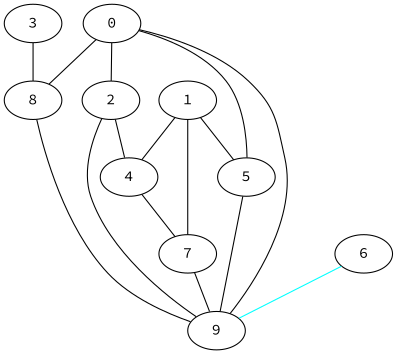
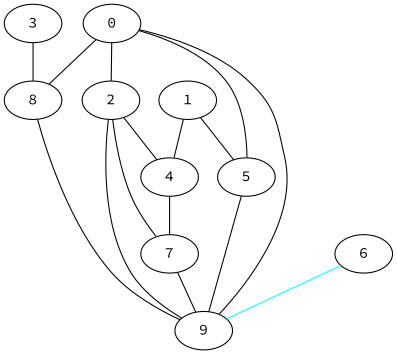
edge "1" -- "7": now "2" -- "7"
